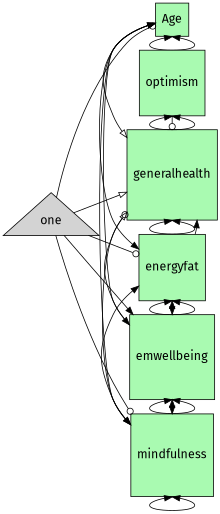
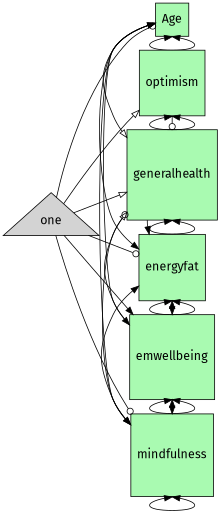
edge "one" -> "optimism": added
edge "energyfat" -> "generalhealth": reversed
